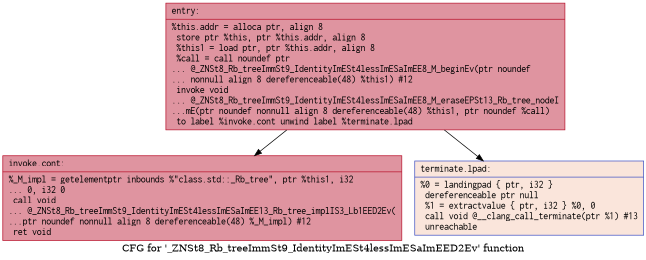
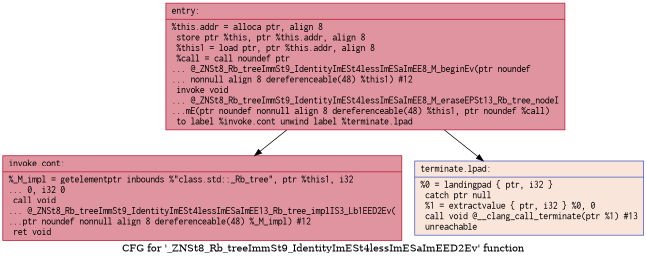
node "terminate.lpad:": text "dereferenceable ptr null" -> "catch ptr null"
